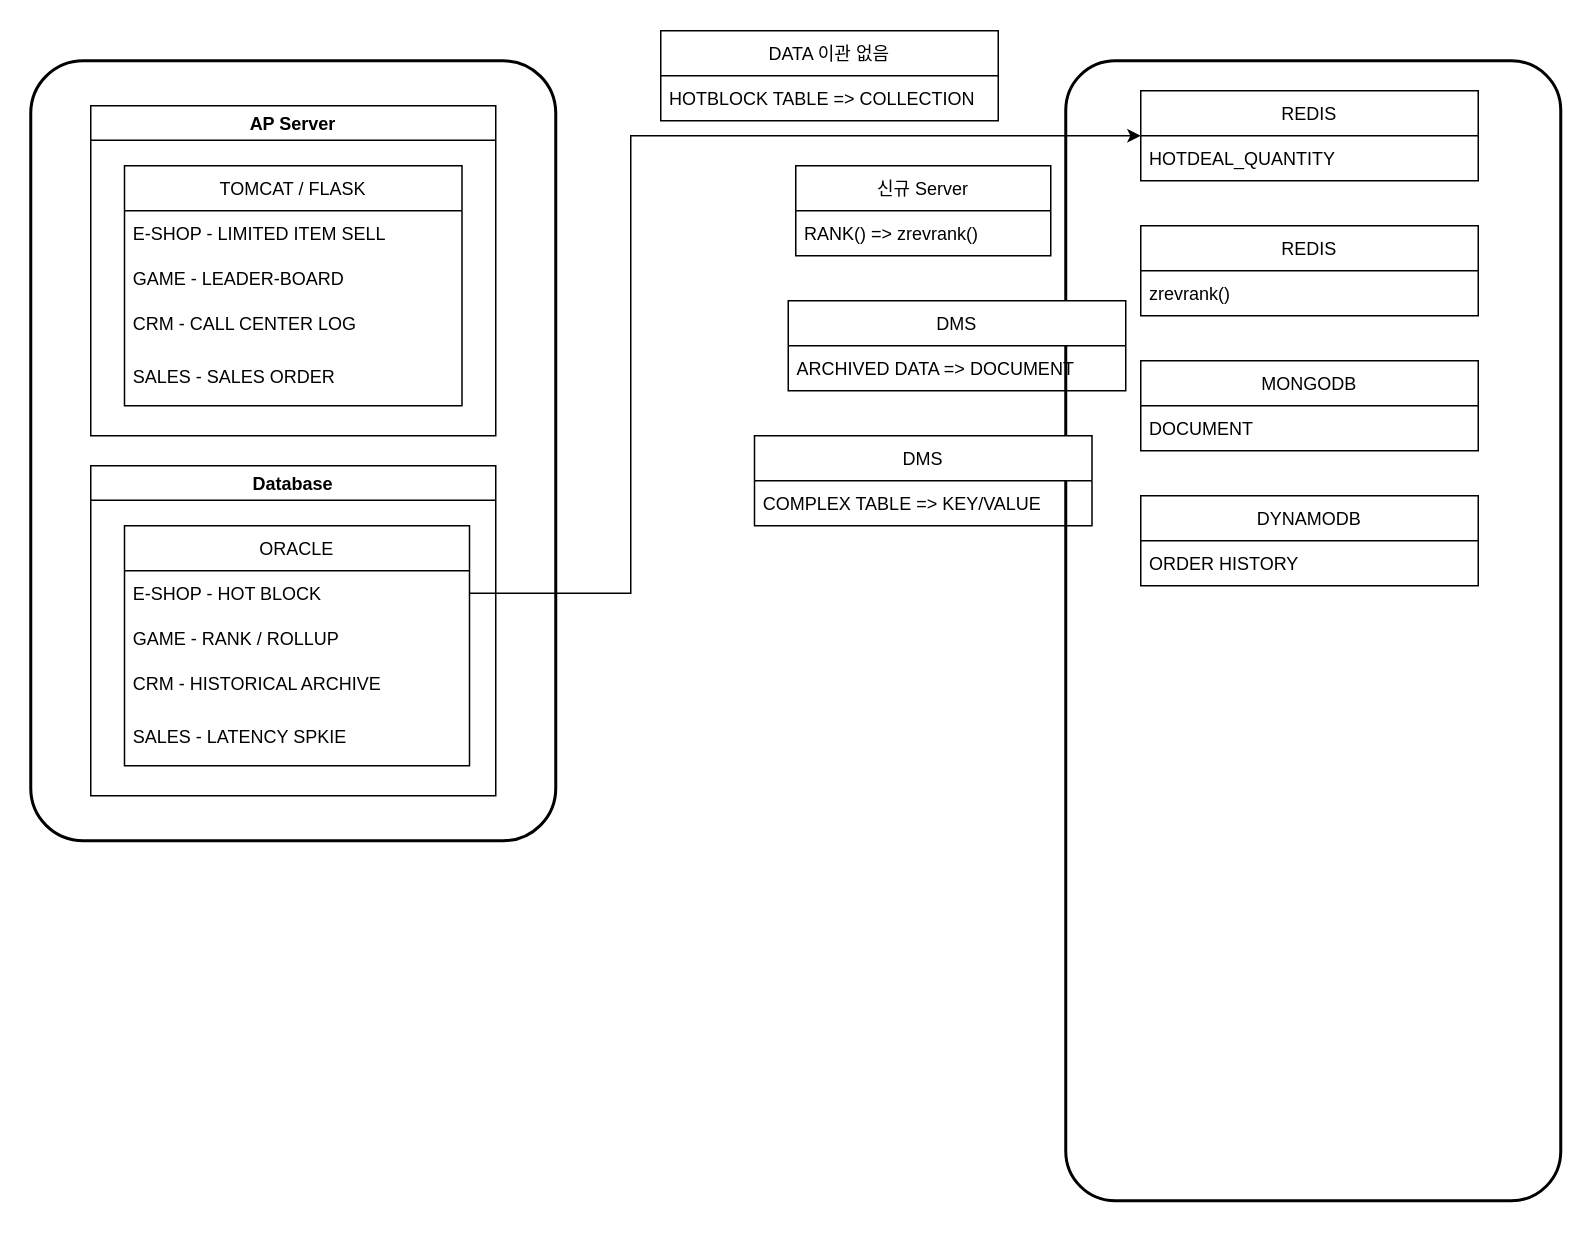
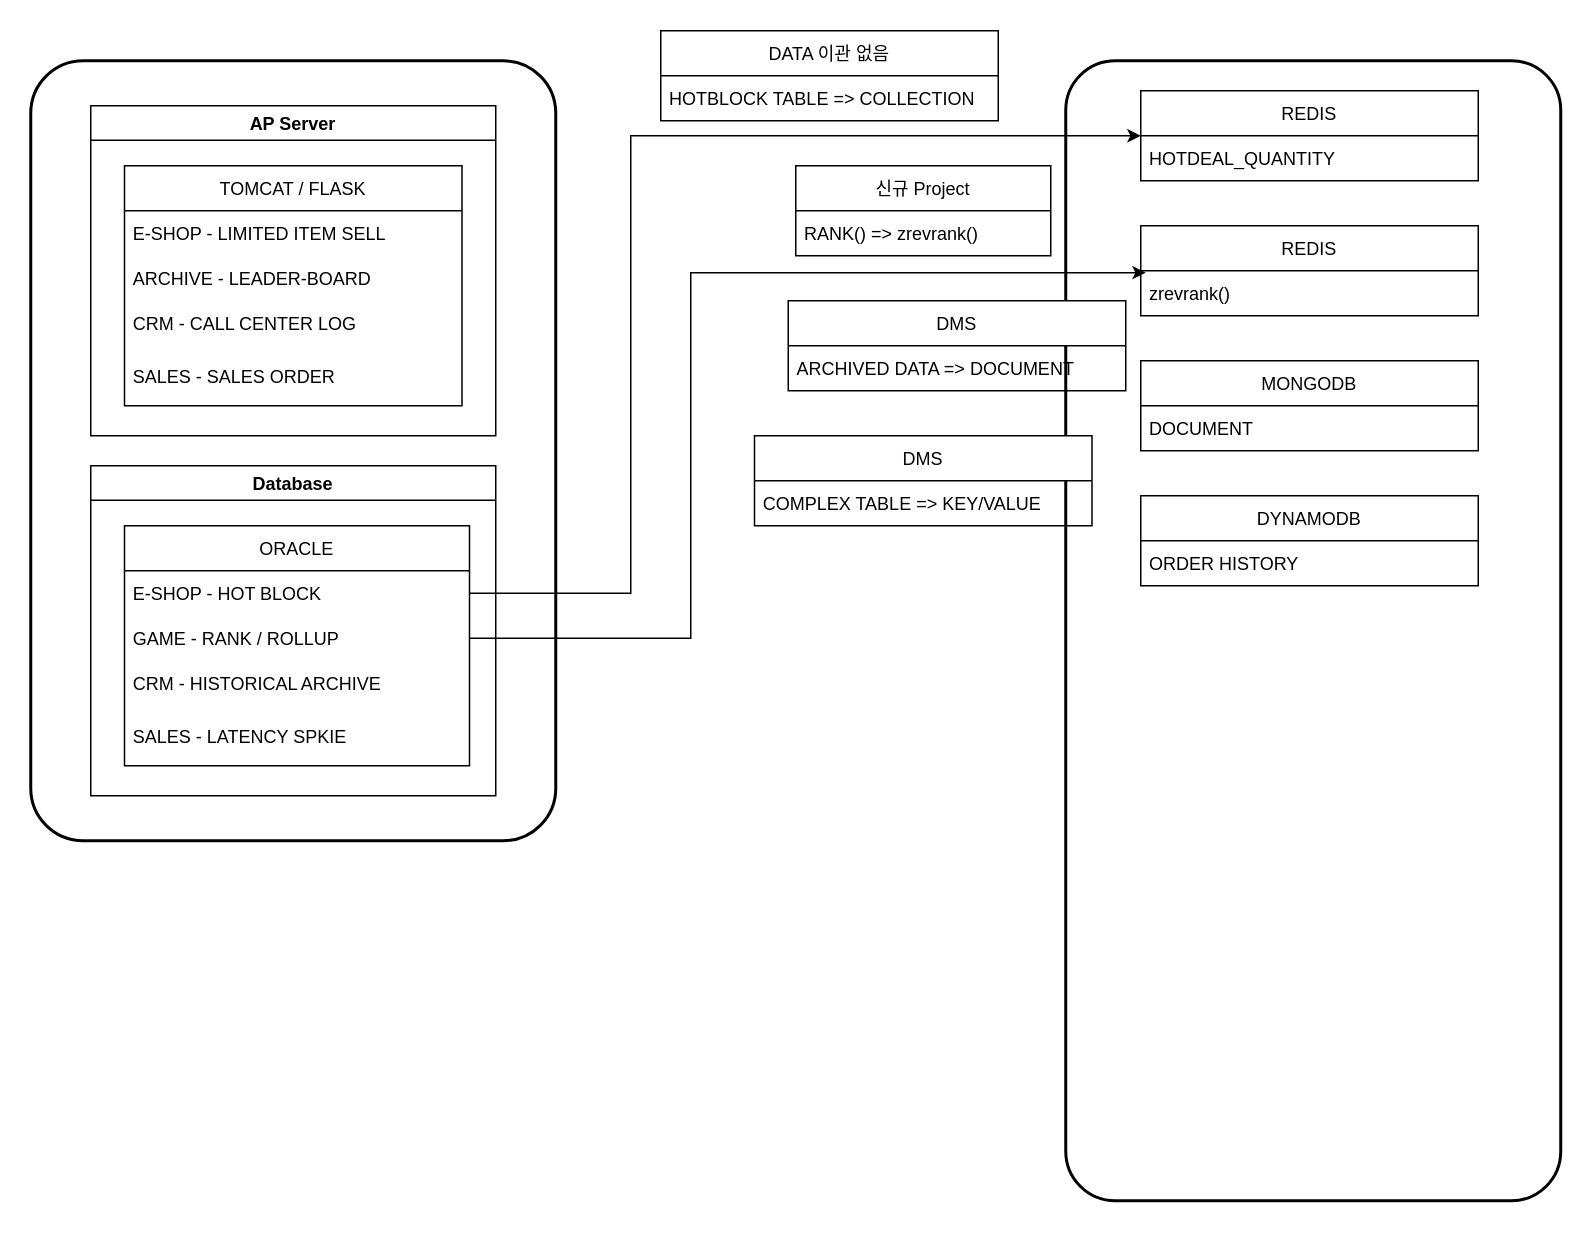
node "신규 Server": label "신규 Server" -> "신규 Project"
node "GAME - LEADER-BOARD": label "GAME - LEADER-BOARD" -> "ARCHIVE - LEADER-BOARD"
edge "GAME - RANK / ROLLUP" -> "zrevrank()": added
